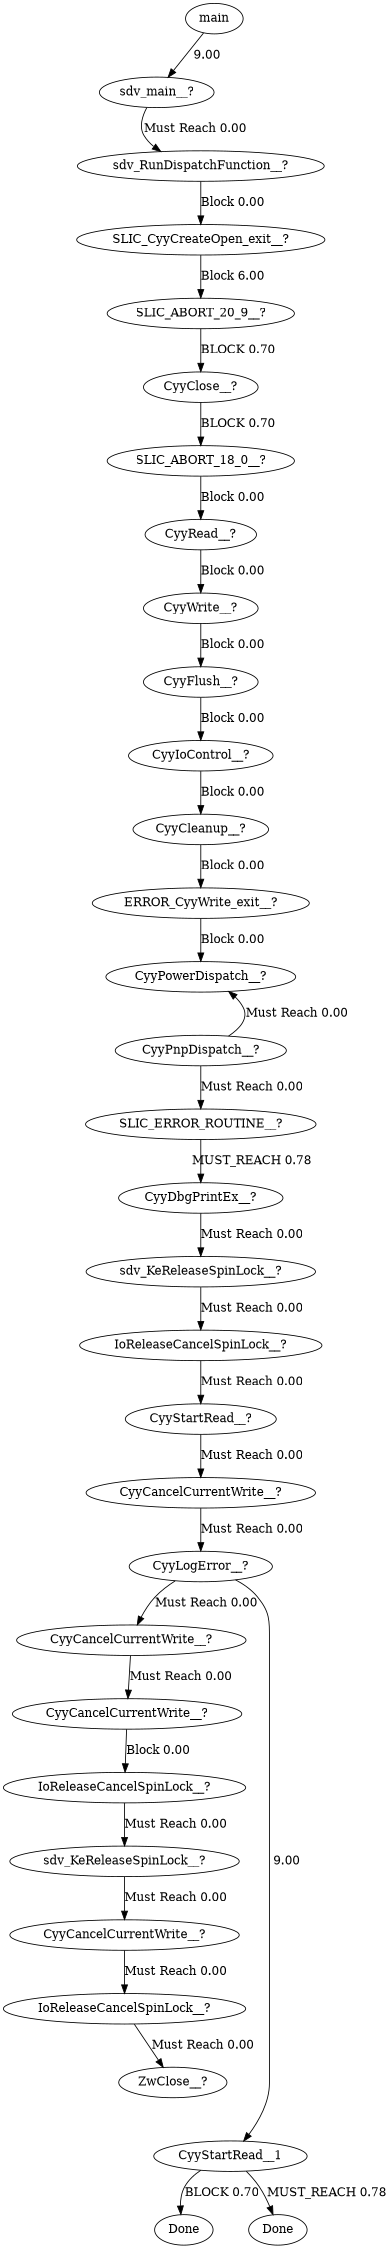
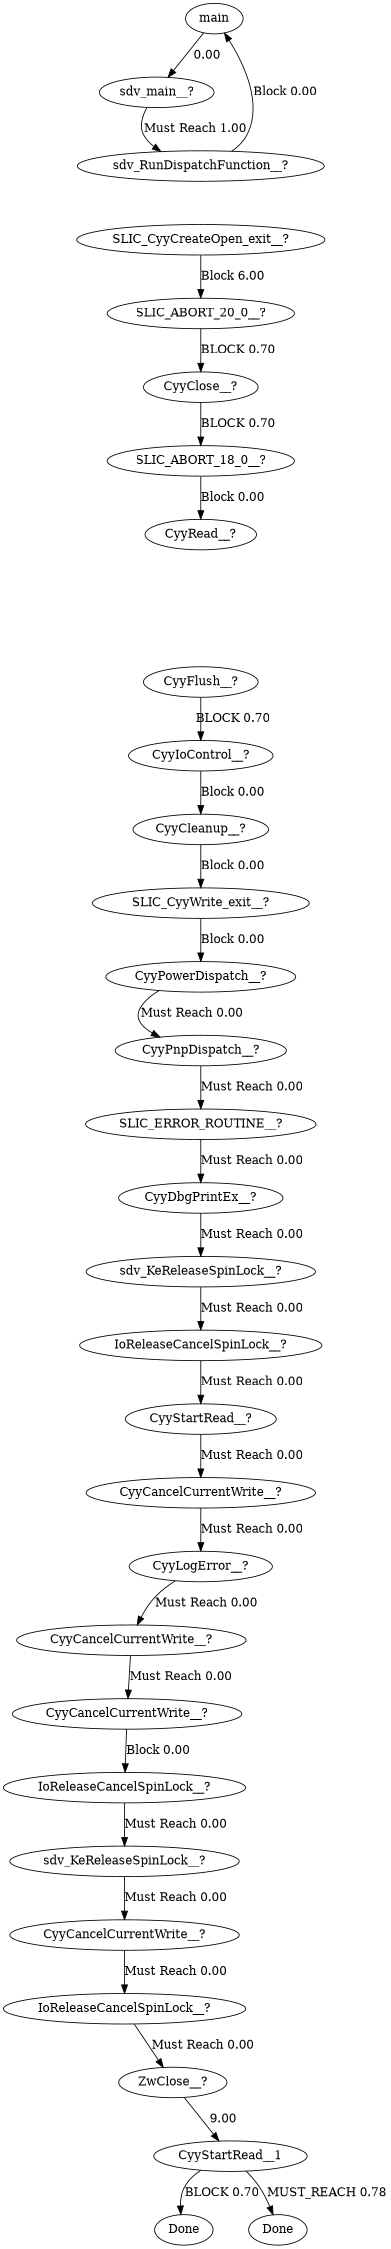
edge "main" -> "sdv_main__?": label " 9.00" -> " 0.00"
edge "sdv_main__?" -> "sdv_RunDispatchFunction__?": label "Must Reach 0.00" -> "Must Reach 1.00"
edge "sdv_RunDispatchFunction__?" -> "SLIC_CyyCreateOpen_exit__?": now "sdv_RunDispatchFunction__?" -> "main"
node "SLIC_ABORT_20_9__?": label "SLIC_ABORT_20_9__?" -> "SLIC_ABORT_20_0__?"
node "CyyWrite__?": removed
edge "CyyFlush__?" -> "CyyIoControl__?": label "Block 0.00" -> "BLOCK 0.70"
node "ERROR_CyyWrite_exit__?": label "ERROR_CyyWrite_exit__?" -> "SLIC_CyyWrite_exit__?"
edge "CyyPnpDispatch__?" -> "CyyPowerDispatch__?": reversed
edge "SLIC_ERROR_ROUTINE__?" -> "CyyDbgPrintEx__?": label "MUST_REACH 0.78" -> "Must Reach 0.00"
edge "CyyLogError__?" -> "CyyStartRead__1": now "ZwClose__?" -> "CyyStartRead__1"
